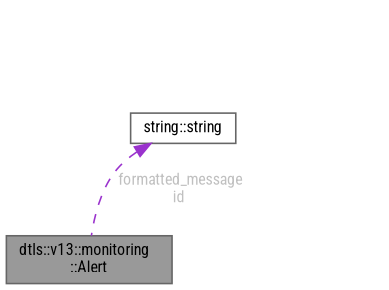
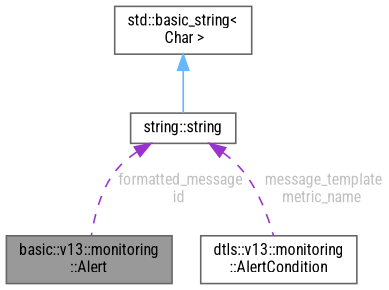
node "std::basic_string< Char >": added
node "dtls::v13::monitoring ::Alert": label "dtls::v13::monitoring ::Alert" -> "basic::v13::monitoring ::Alert"
node "dtls::v13::monitoring ::AlertCondition": added
